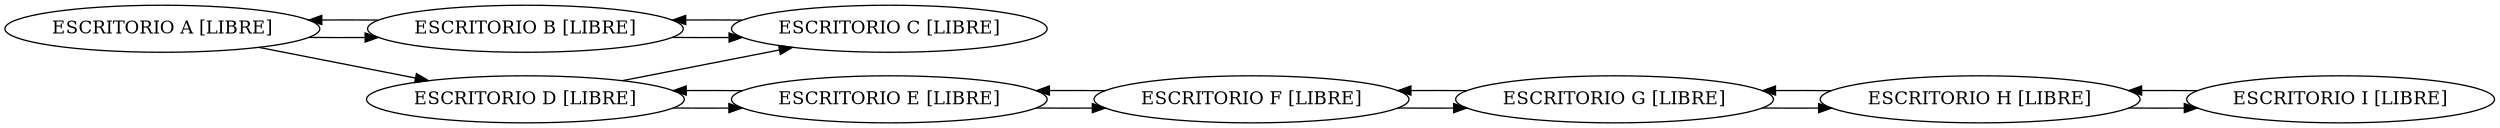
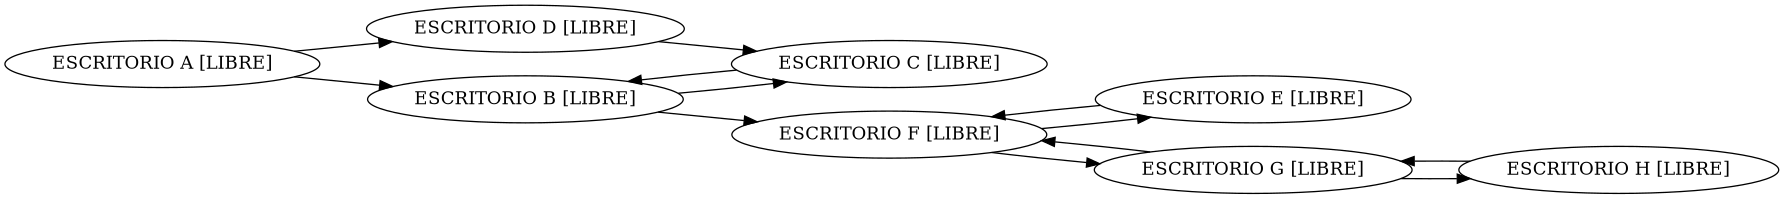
edge "ESCRITORIO B [LIBRE]" -> "ESCRITORIO A [LIBRE]": now "ESCRITORIO B [LIBRE]" -> "ESCRITORIO F [LIBRE]"
edge "ESCRITORIO E [LIBRE]" -> "ESCRITORIO D [LIBRE]": removed
node "ESCRITORIO I [LIBRE]": removed
edge "ESCRITORIO D [LIBRE]" -> "ESCRITORIO E [LIBRE]": removed
